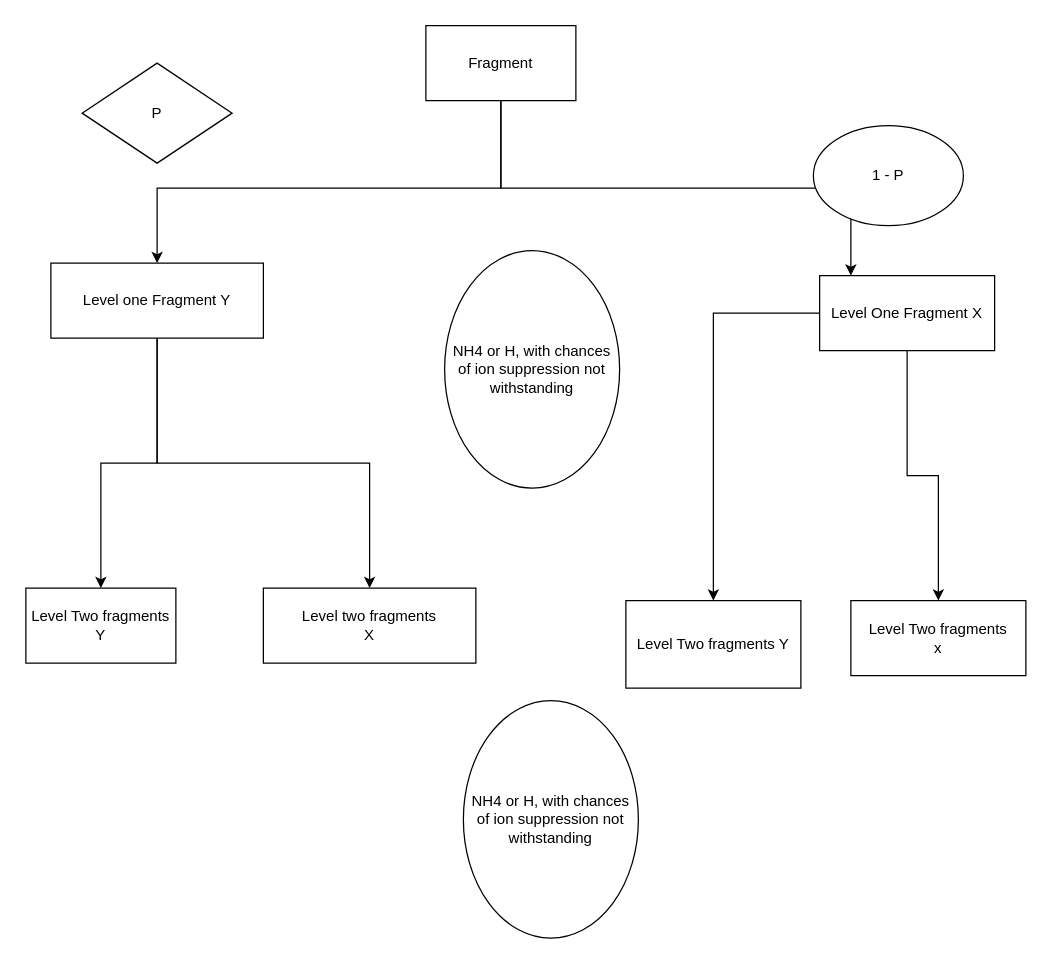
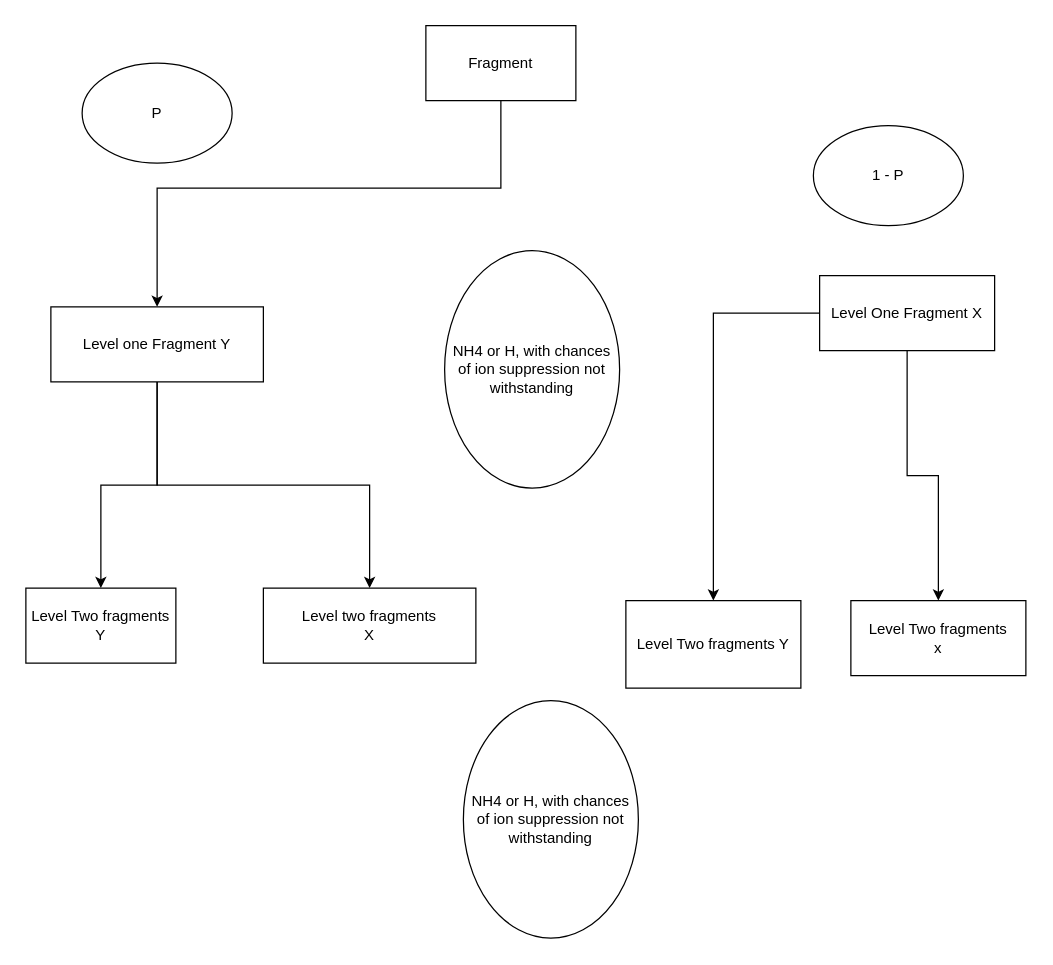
node "P": shape diamond -> ellipse
edge "Fragment" -> "Level One Fragment X": removed
node "Level one Fragment Y": moved (157, 301) -> (157, 344)
